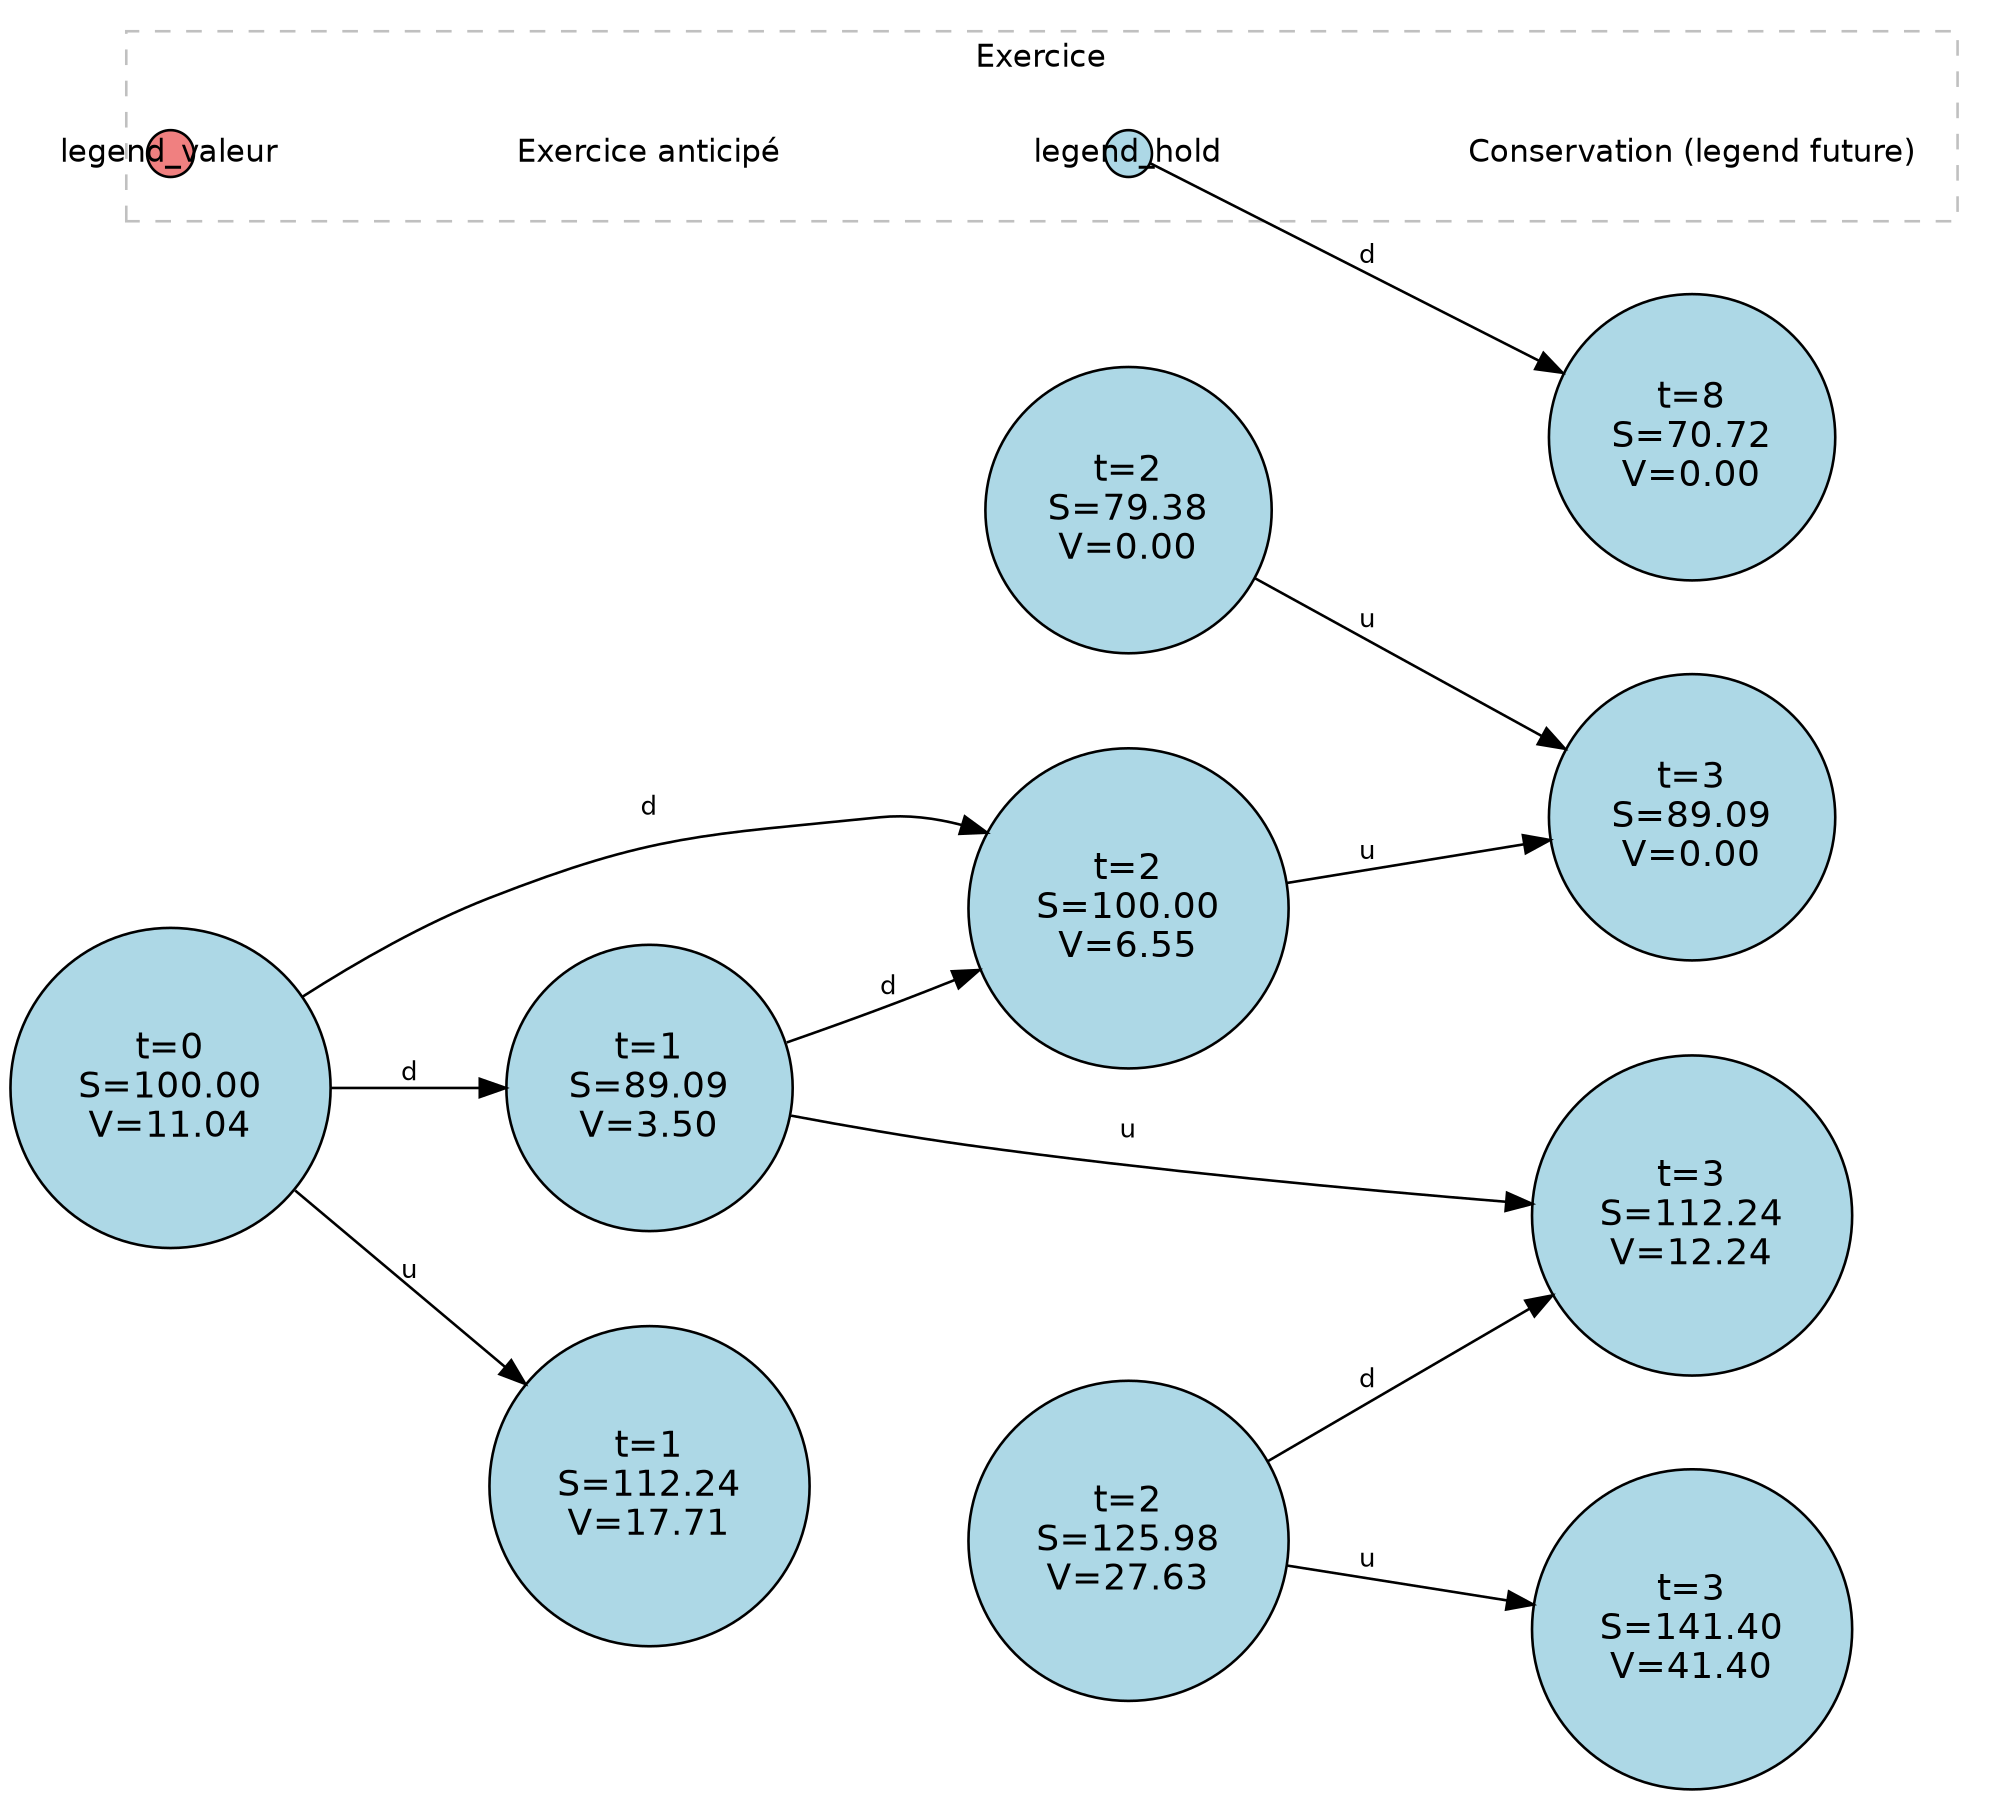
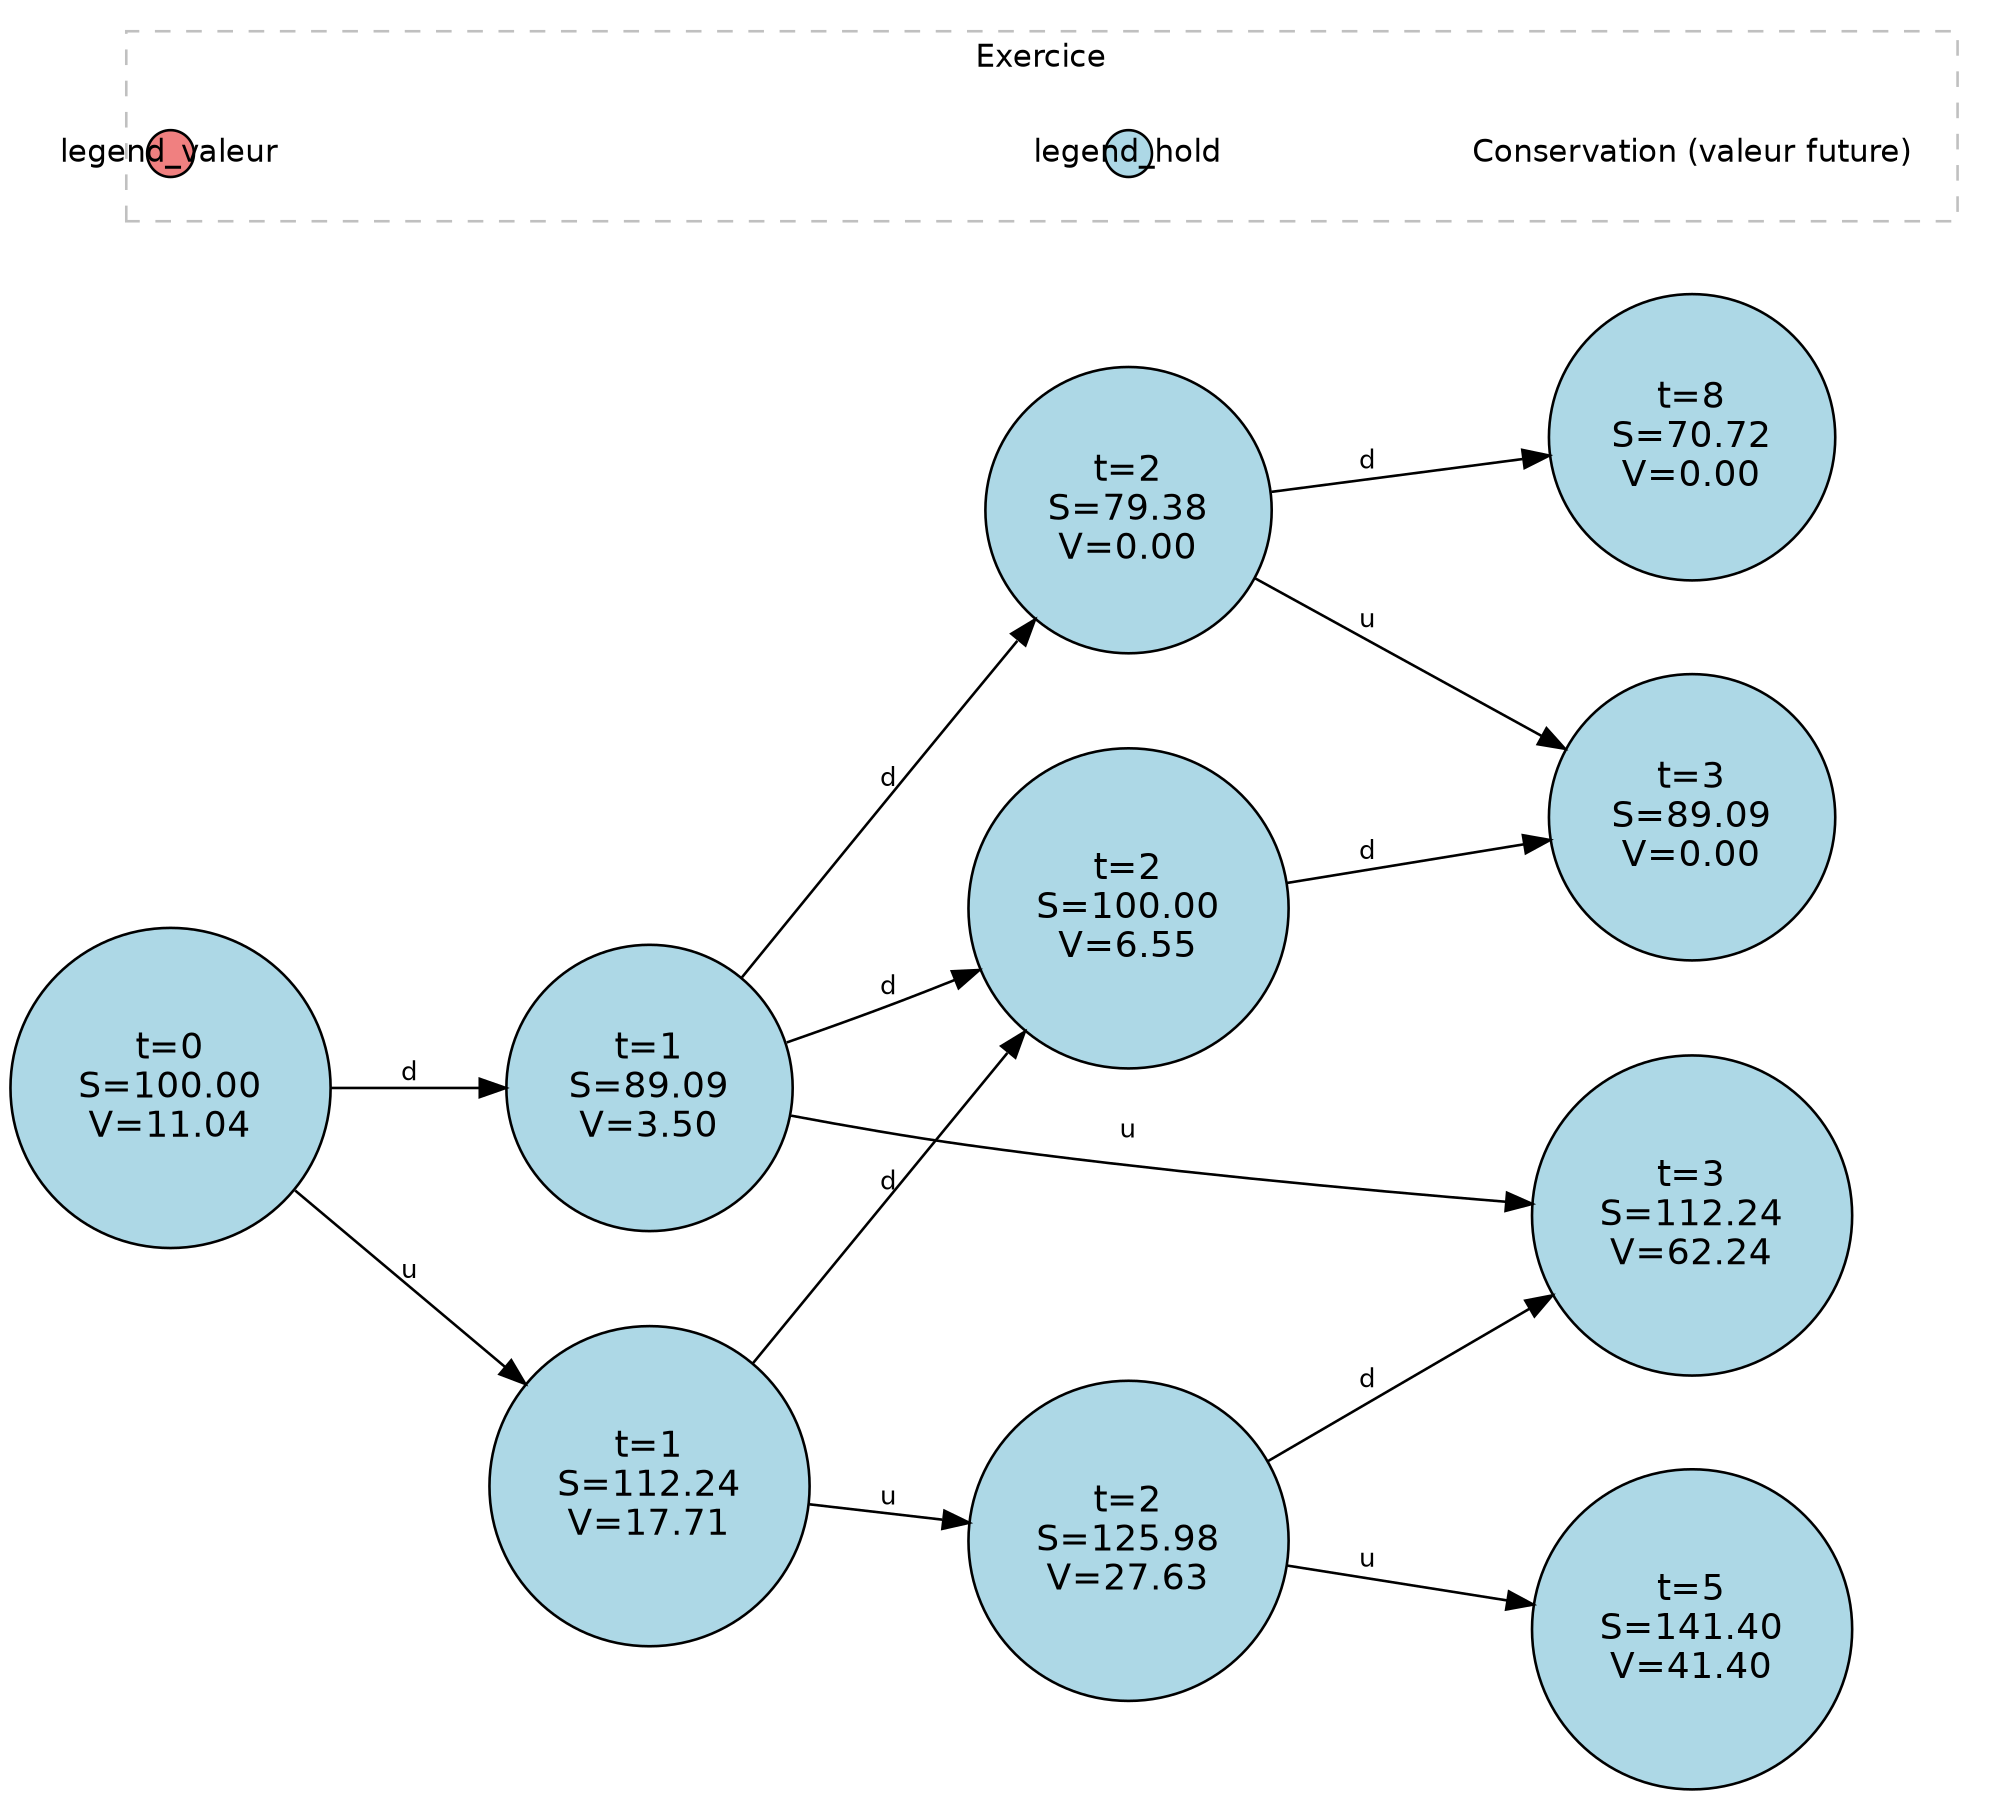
node "Exercice anticipé": removed
node "Conservation (legend future)": label "Conservation (legend future)" -> "Conservation (valeur future)"
edge "legend_hold" -> "t=8 S=70.72 V=0.00": now "t=2 S=79.38 V=0.00" -> "t=8 S=70.72 V=0.00"
edge "t=1 S=89.09 V=3.50" -> "t=2 S=79.38 V=0.00": added, label "d"
edge "t=2 S=100.00 V=6.55" -> "t=3 S=89.09 V=0.00": label "u" -> "d"
edge "t=0 S=100.00 V=11.04" -> "t=2 S=100.00 V=6.55": now "t=1 S=112.24 V=17.71" -> "t=2 S=100.00 V=6.55"
node "t=3 S=112.24 V=12.24": label "t=3 S=112.24 V=12.24" -> "t=3 S=112.24 V=62.24"
edge "t=1 S=112.24 V=17.71" -> "t=2 S=125.98 V=27.63": added, label "u"
node "t=3 S=141.40 V=41.40": label "t=3 S=141.40 V=41.40" -> "t=5 S=141.40 V=41.40"
